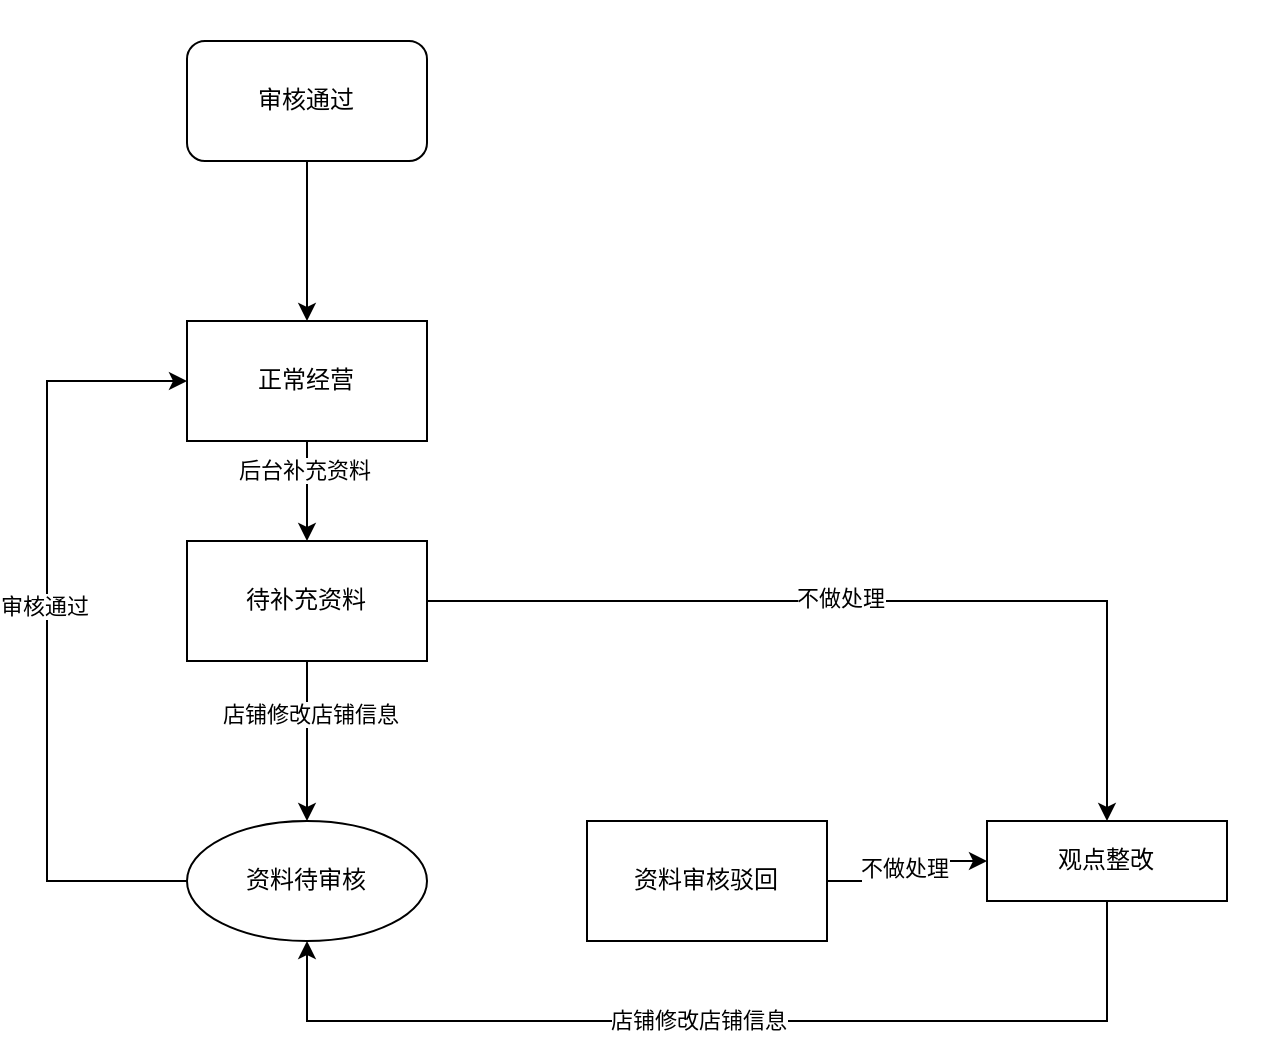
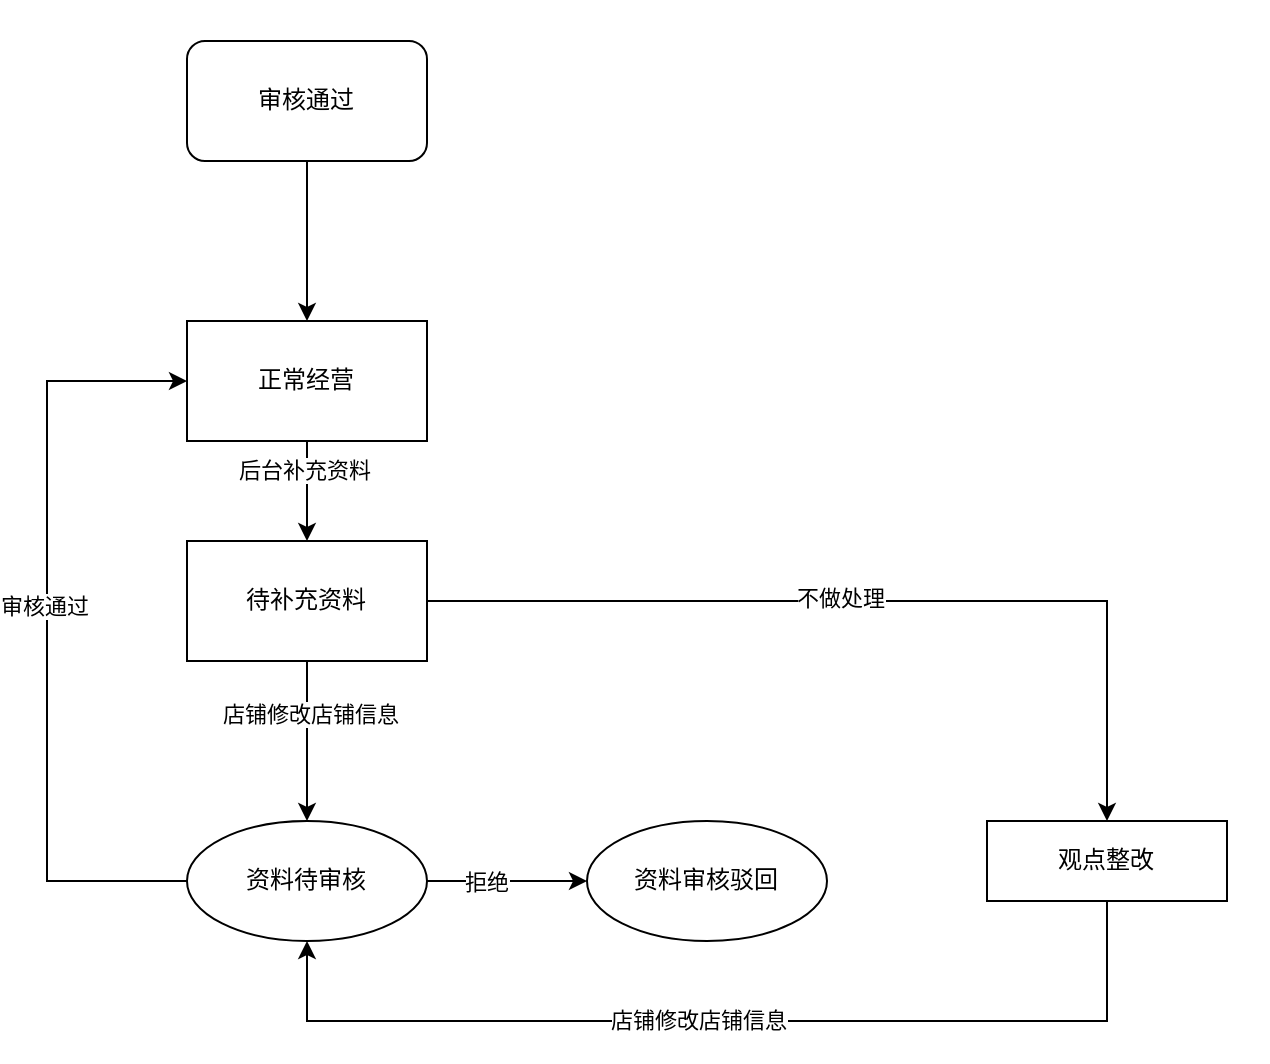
edge "资料审核驳回" -> "观点整改": removed, label "不做处理"
edge "资料待审核" -> "资料审核驳回": added, label "拒绝"
node "资料审核驳回": shape rectangle -> ellipse
